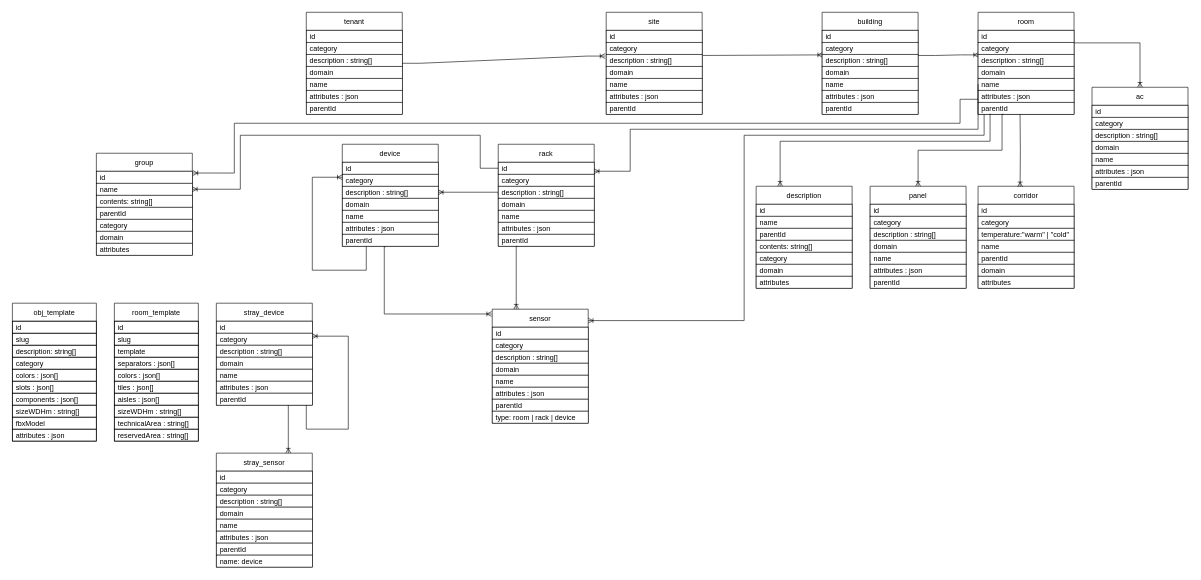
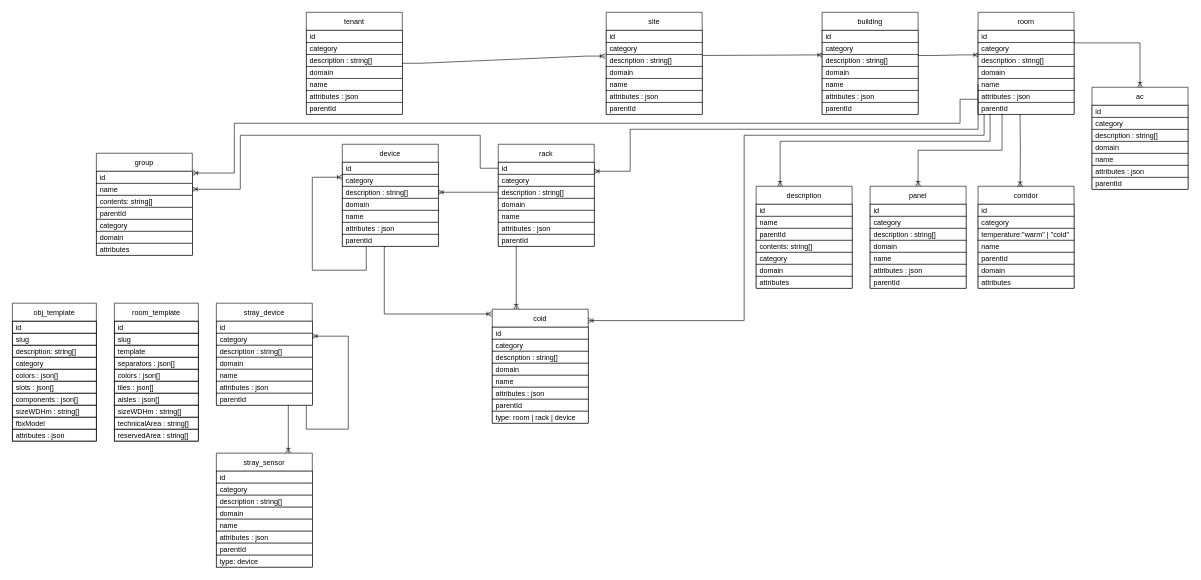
node "sensor": label "sensor" -> "cold"
node "name: device": label "name: device" -> "type: device"
